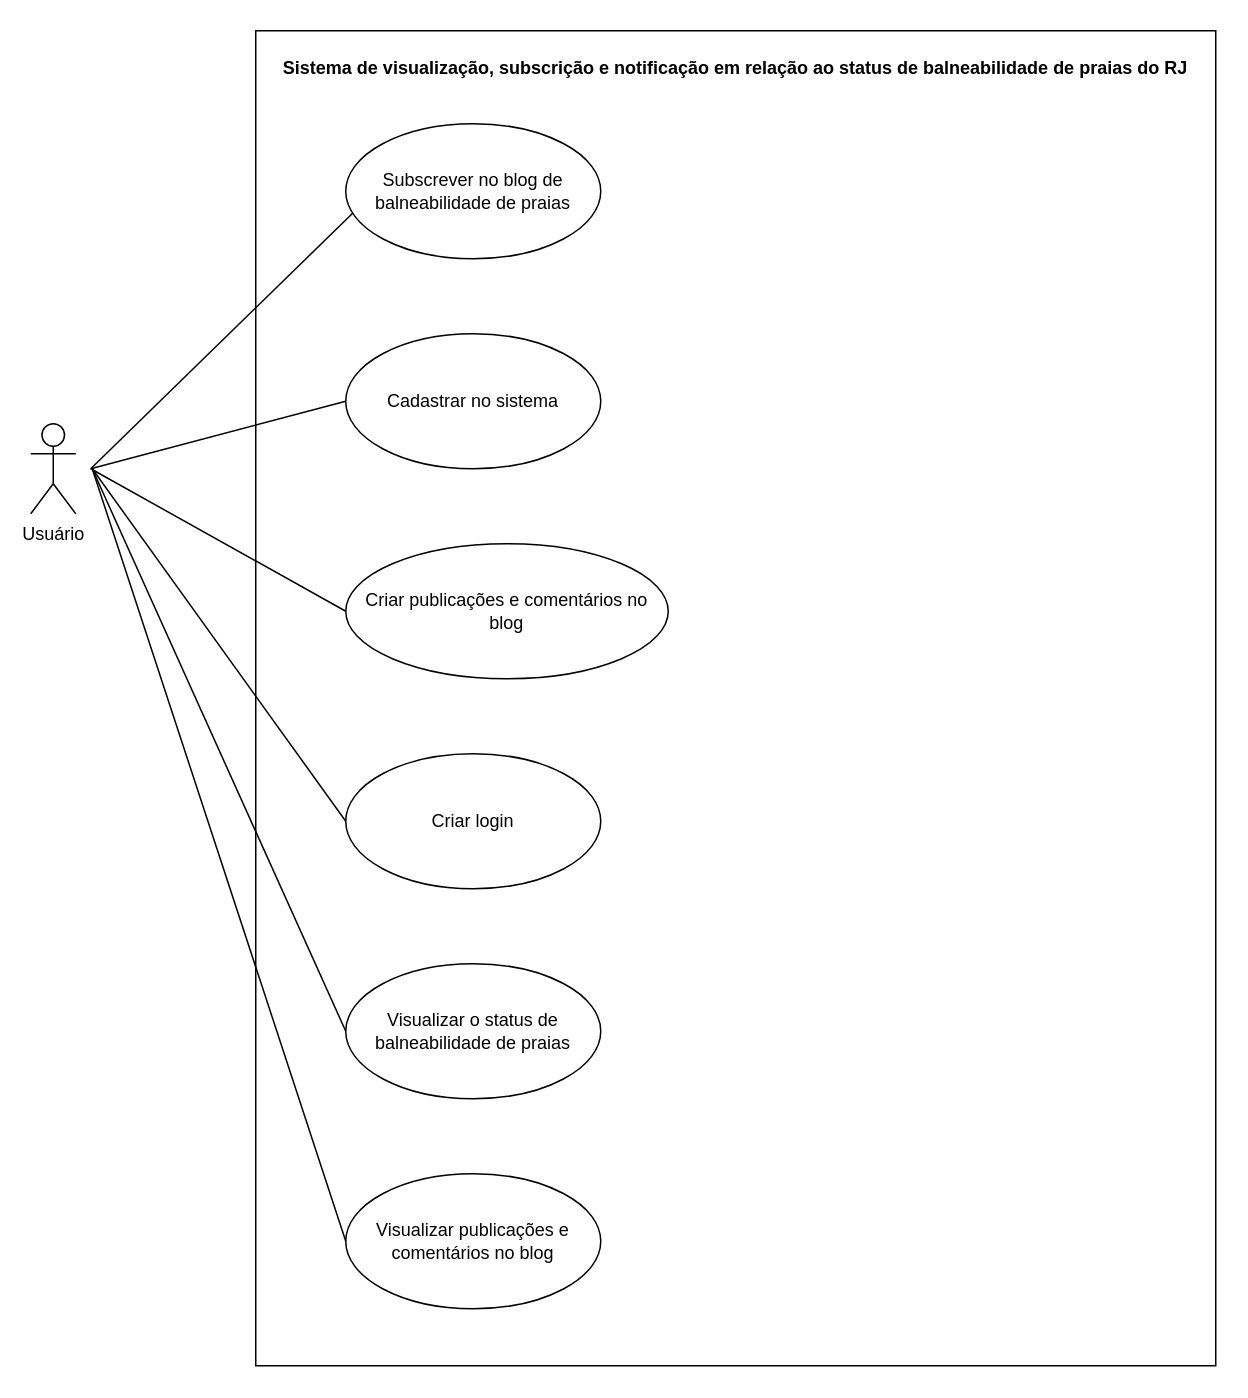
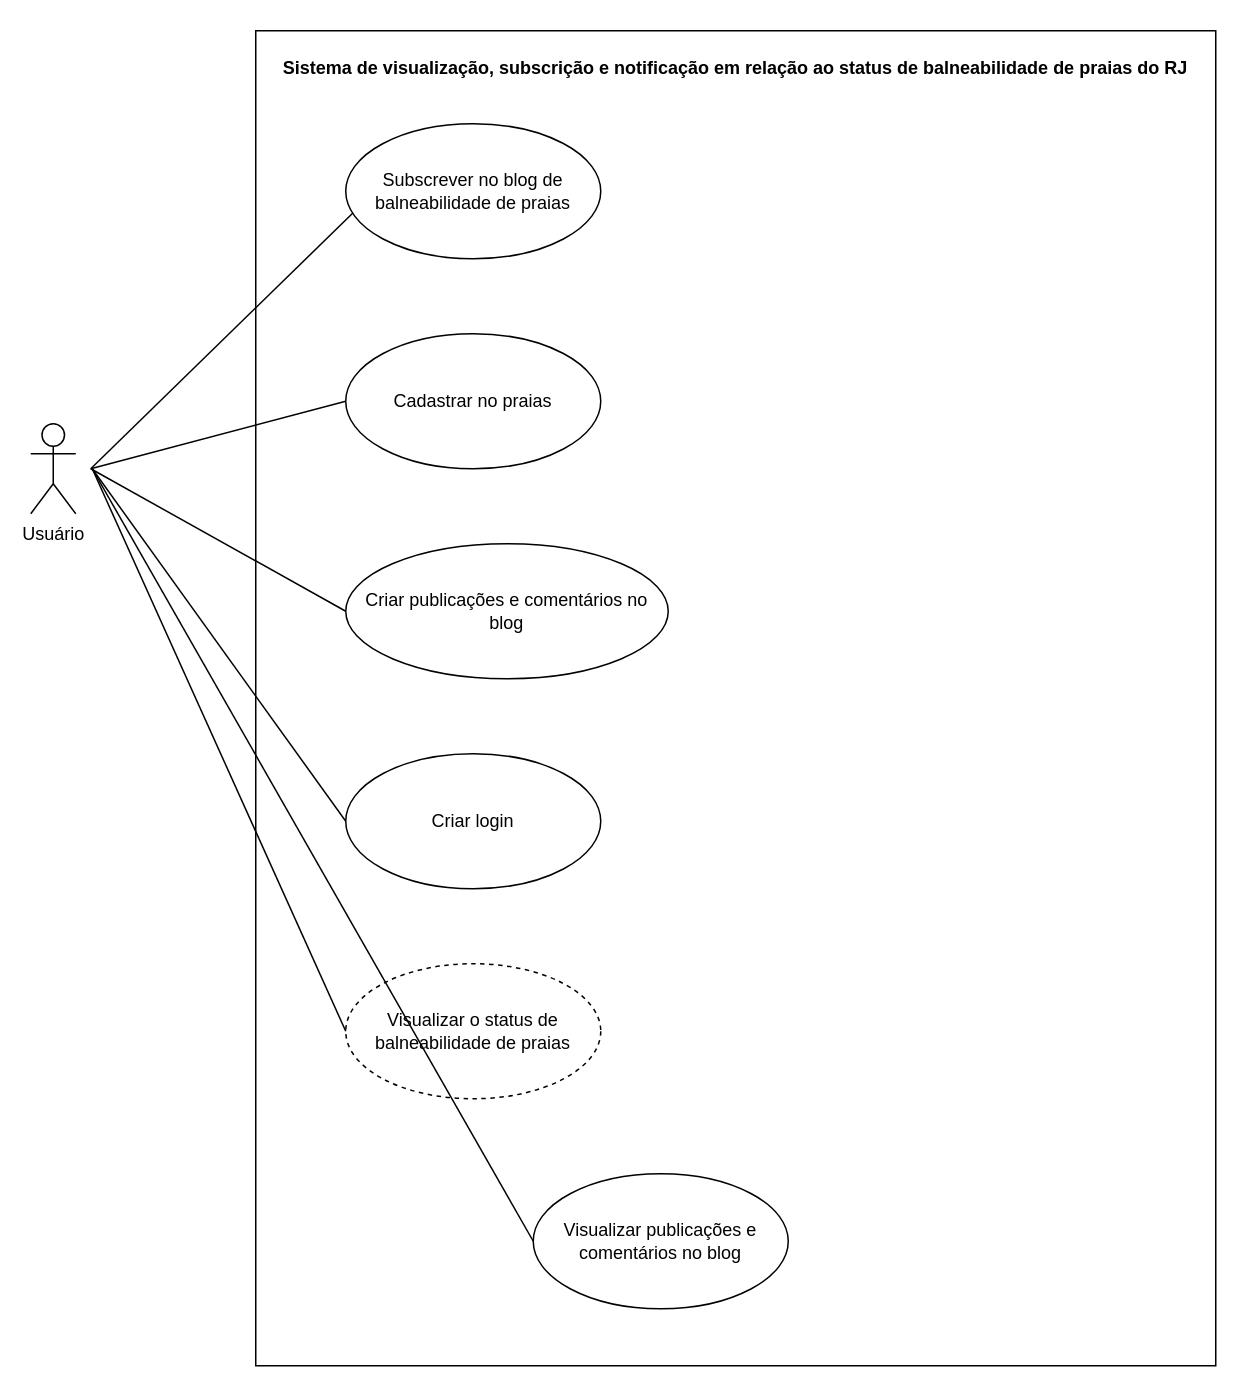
node "Cadastrar no sistema": label "Cadastrar no sistema" -> "Cadastrar no praias"
node "Visualizar o status de balneabilidade de praias": style solid -> dashed
node "Visualizar publicações e comentários no blog": moved (473, 1241) -> (661, 1241)
